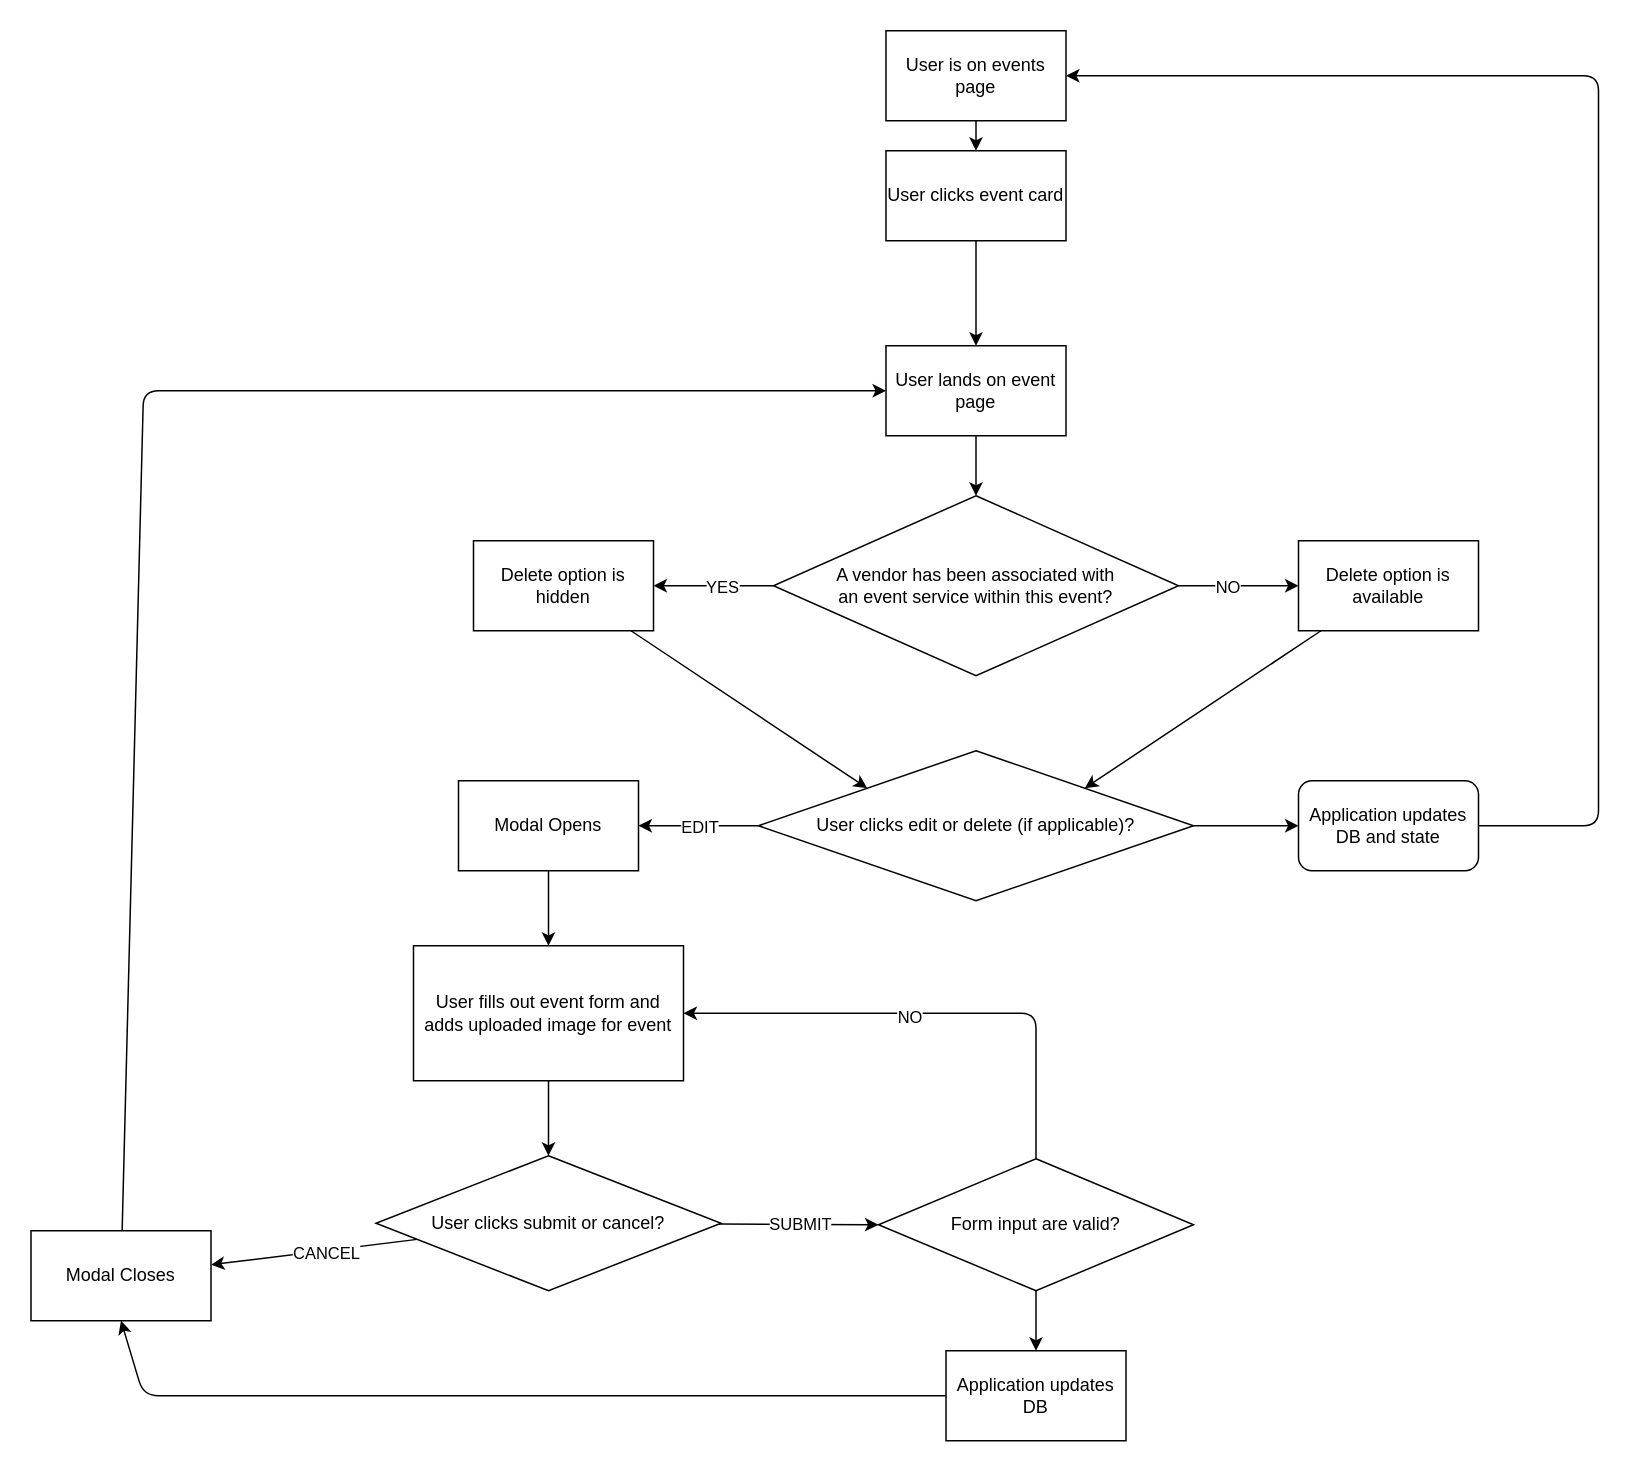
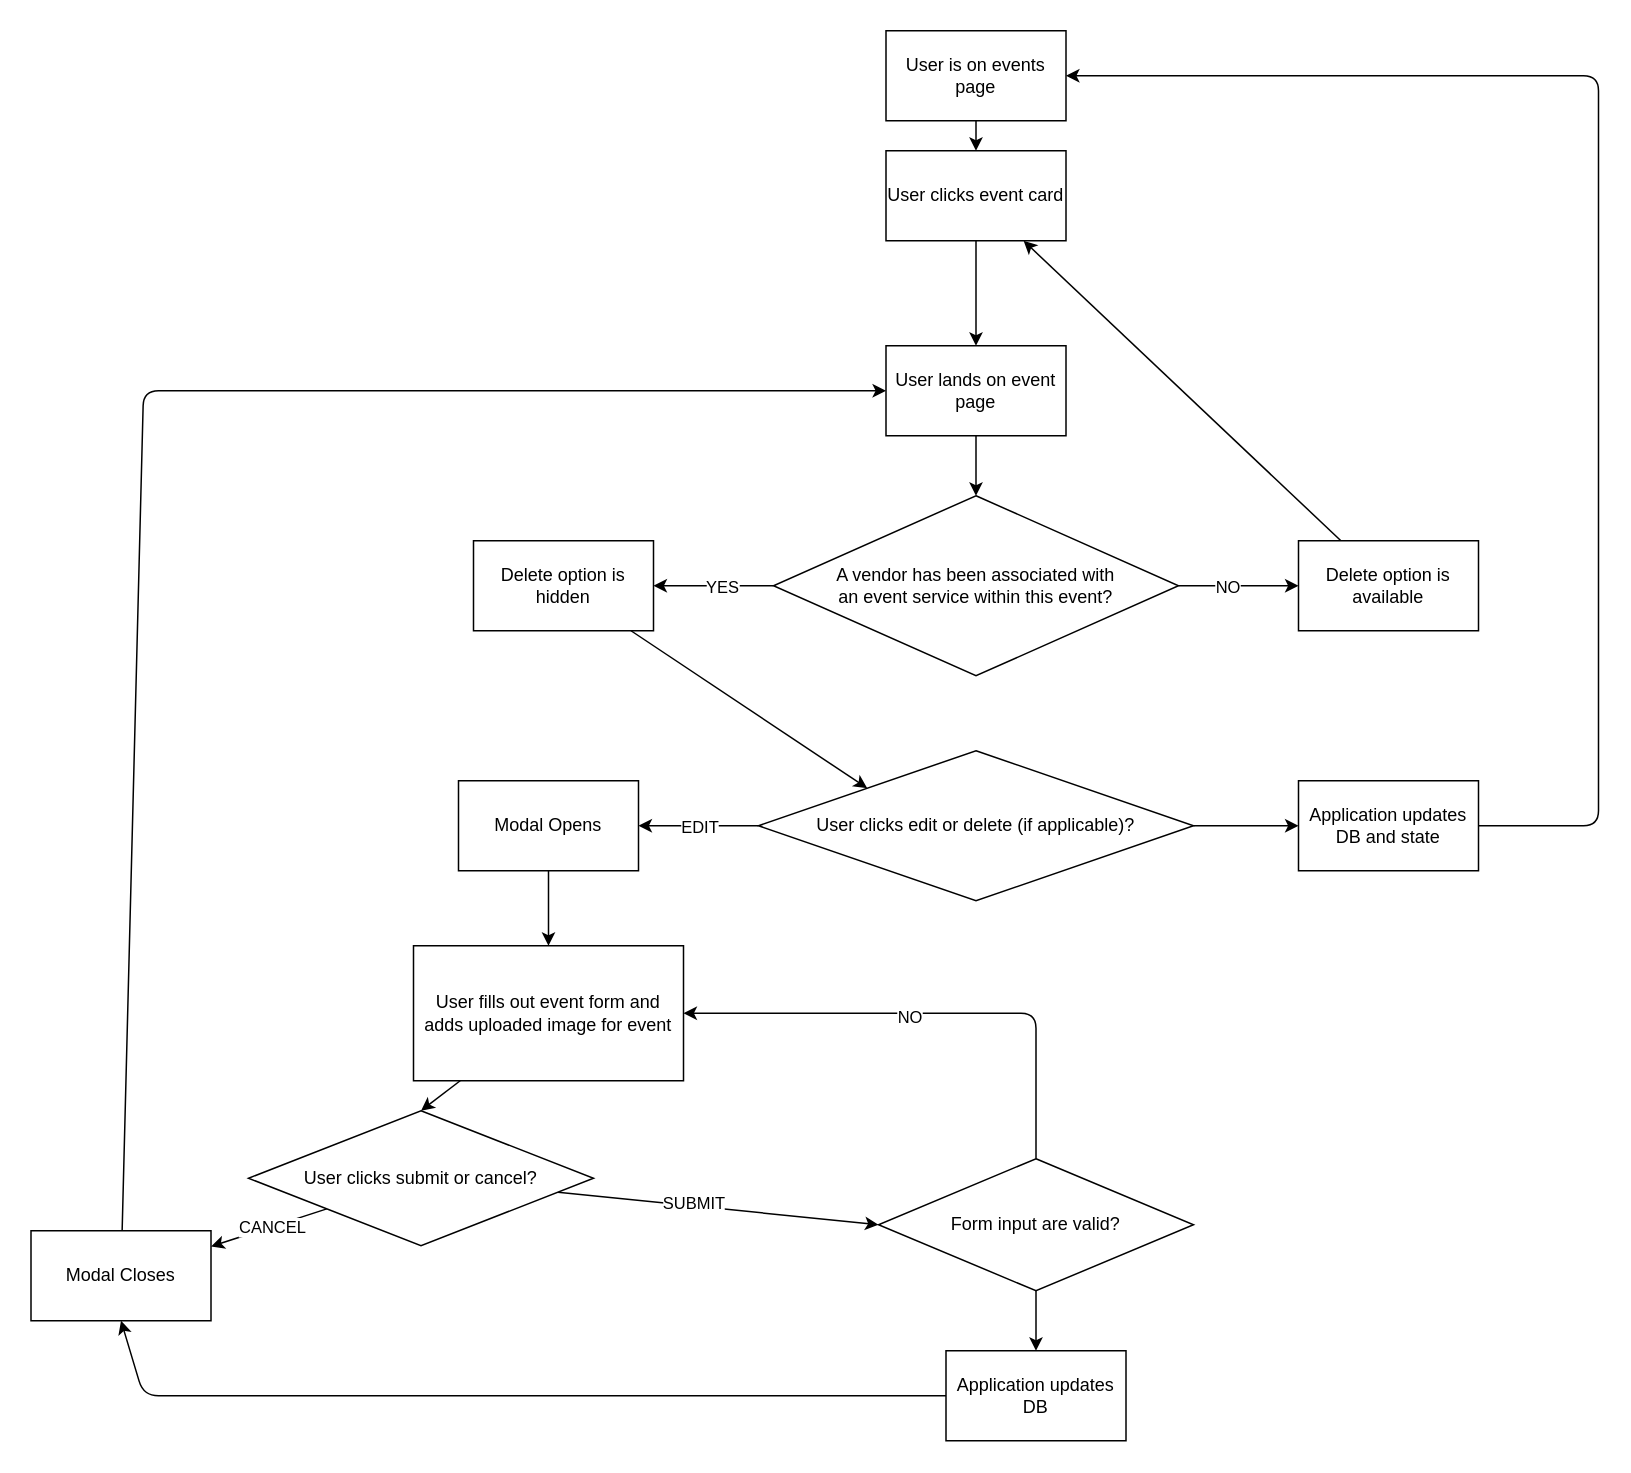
edge "Delete option is available" -> "User clicks edit or delete (if applicable)?": now "Delete option is available" -> "User clicks event card"
node "Application updates DB and state": shape rounded rectangle -> rectangle
node "User clicks submit or cancel?": moved (548, 1223) -> (421, 1178)
